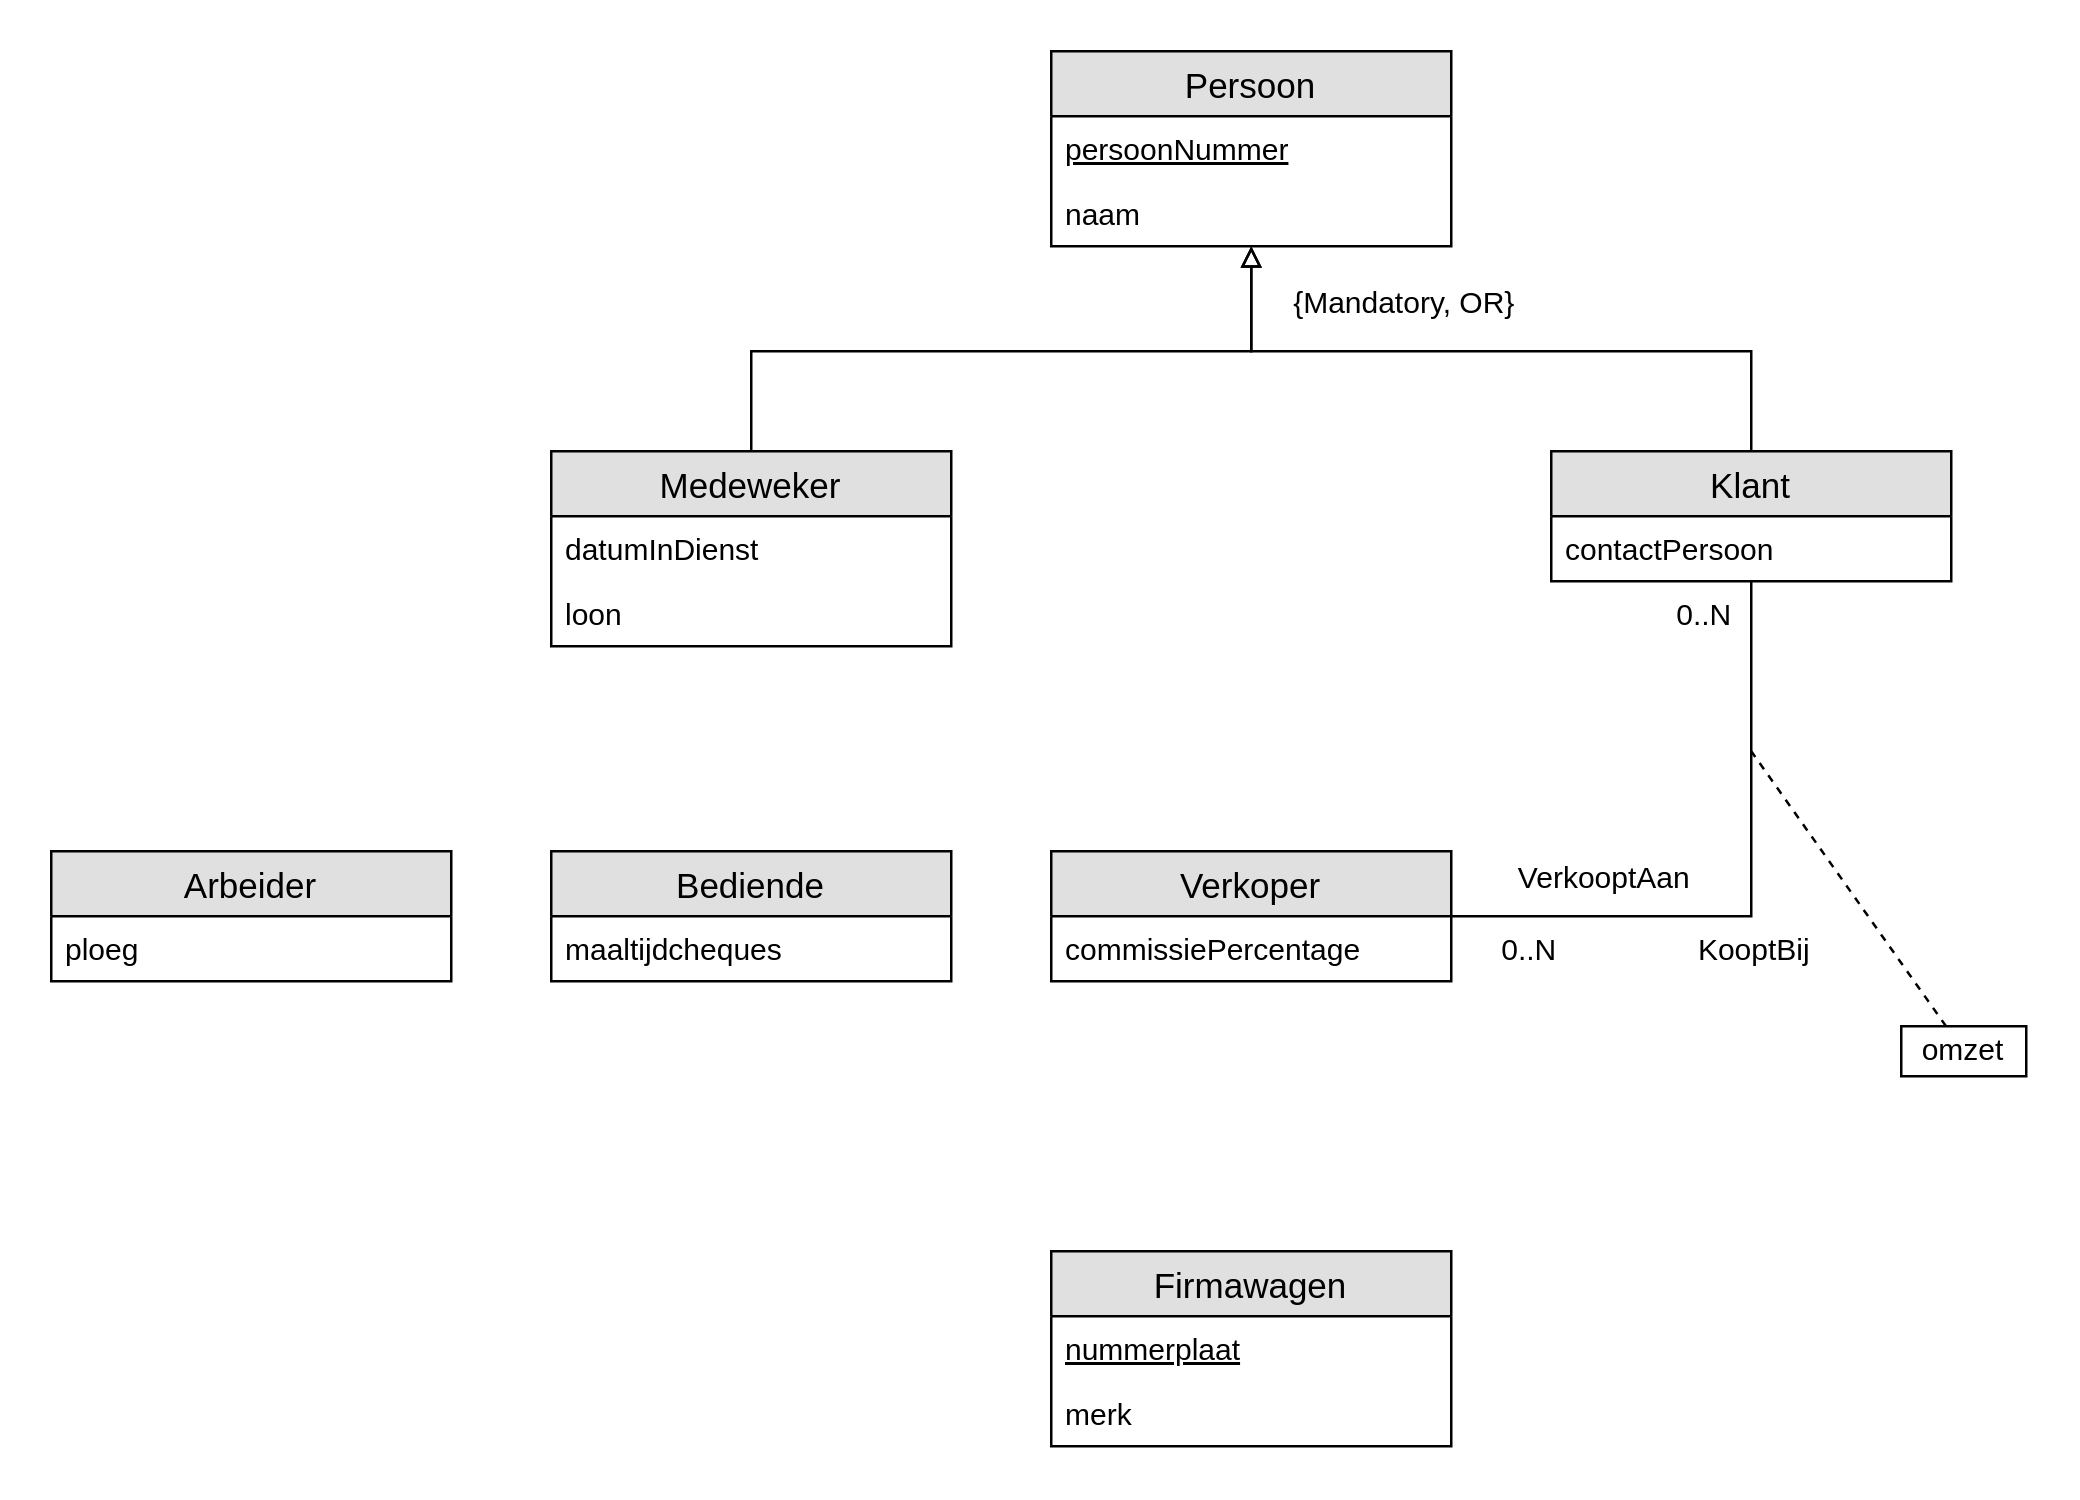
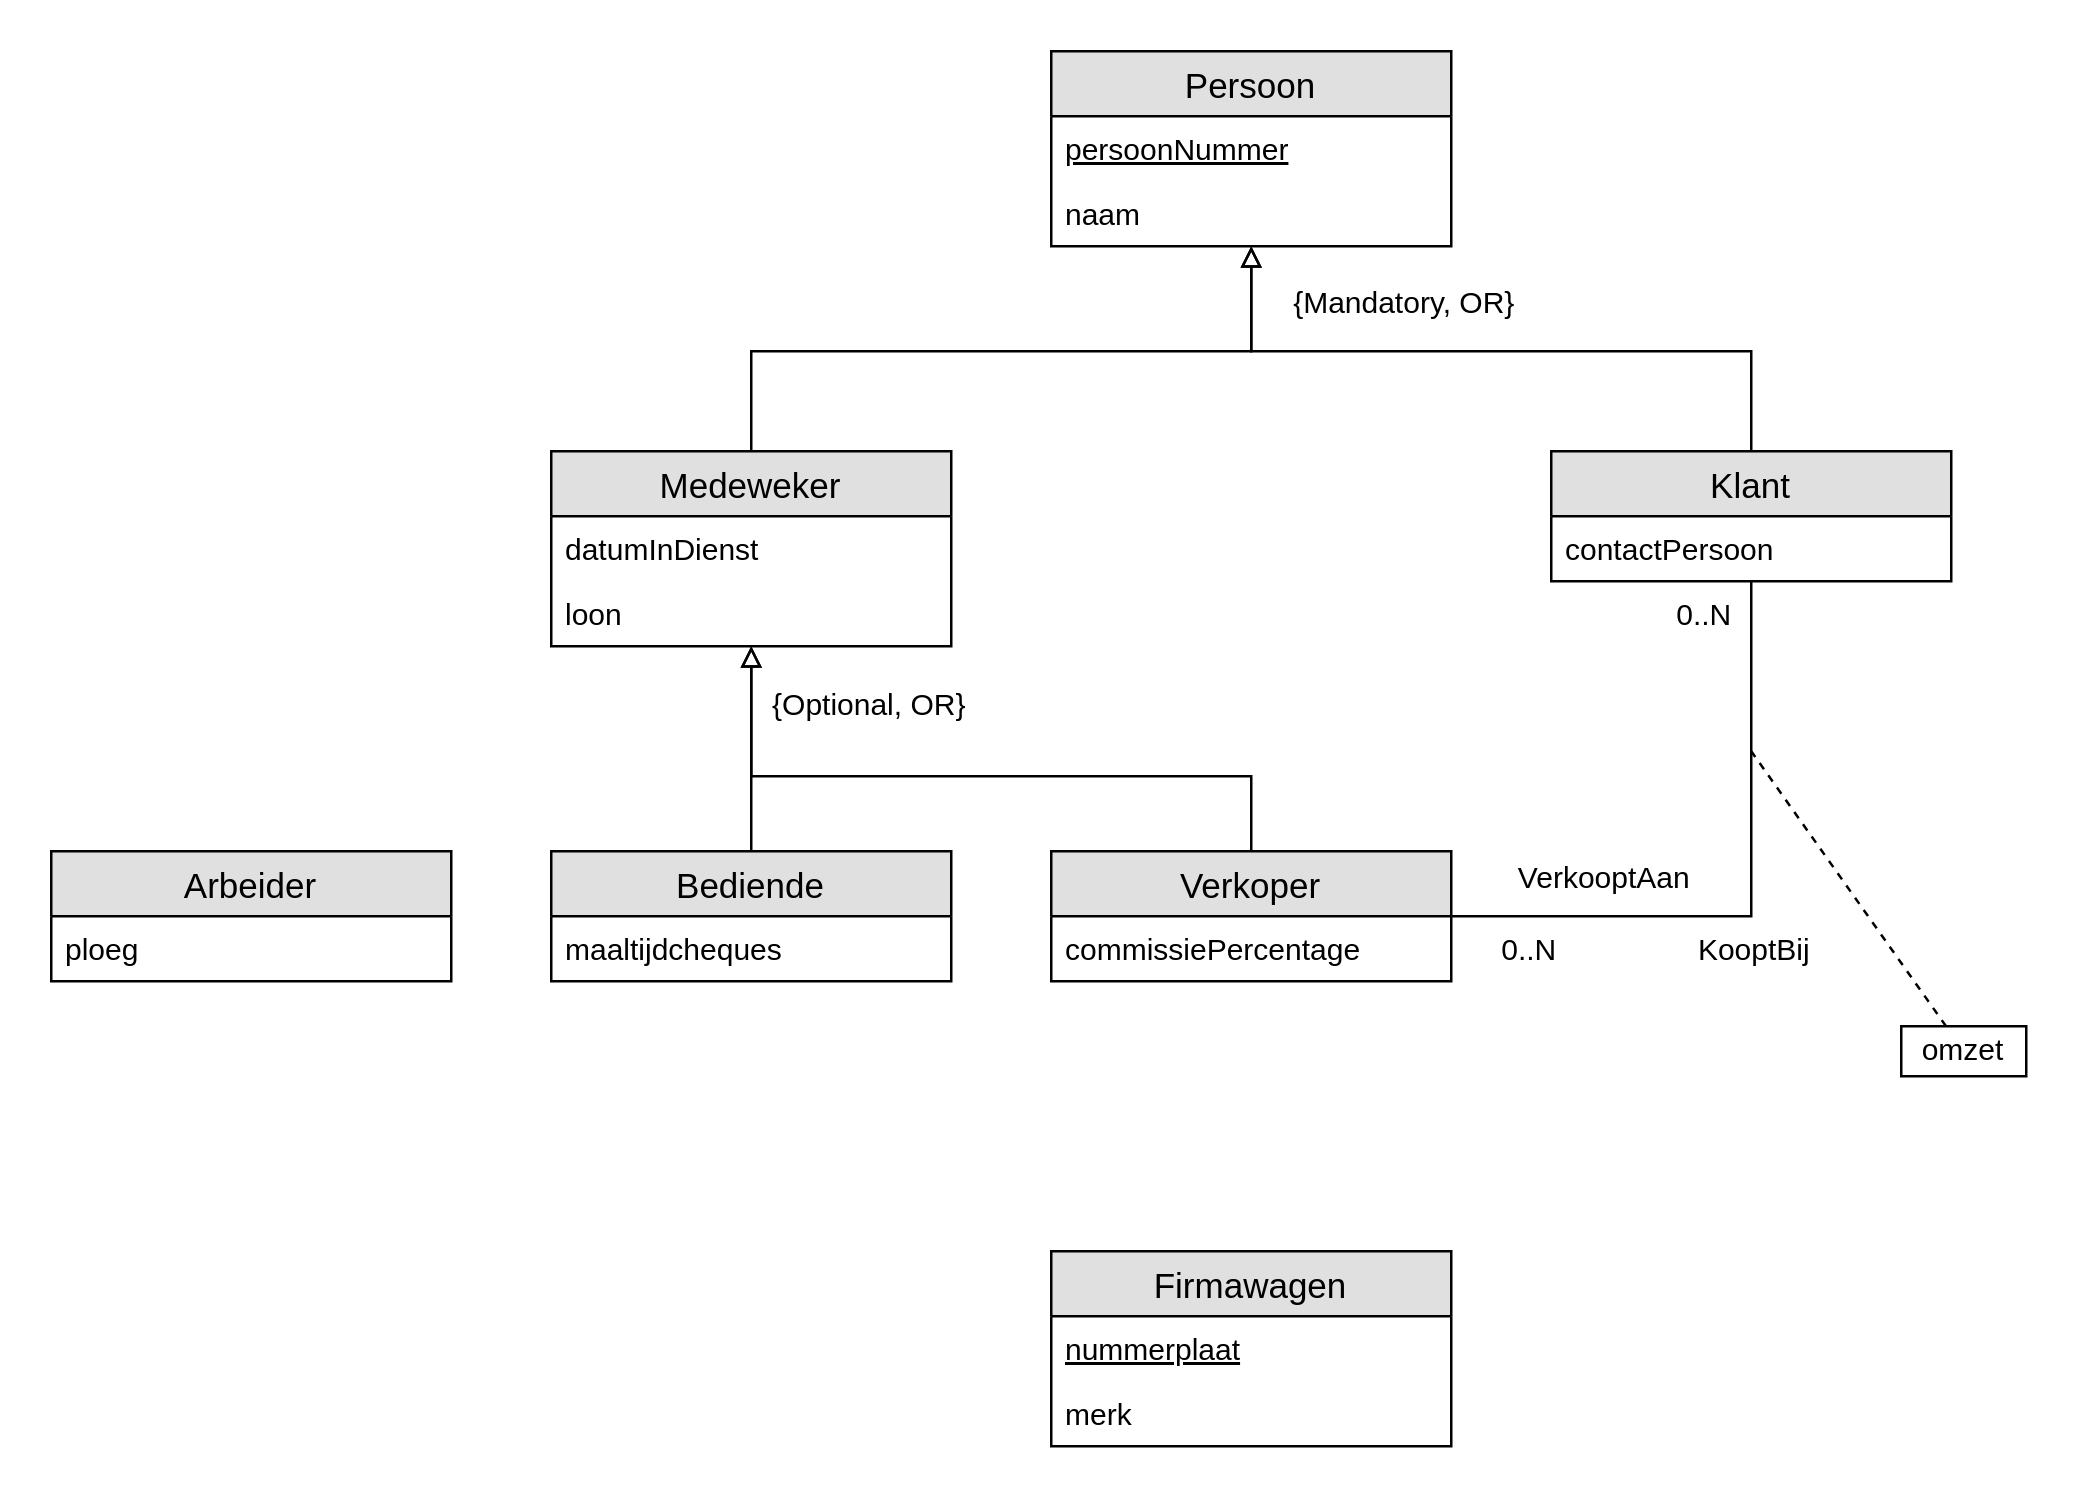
edge "Verkoper" -> "Medeweker": added, label "{Optional, OR}"
edge "Bediende" -> "Medeweker": added
